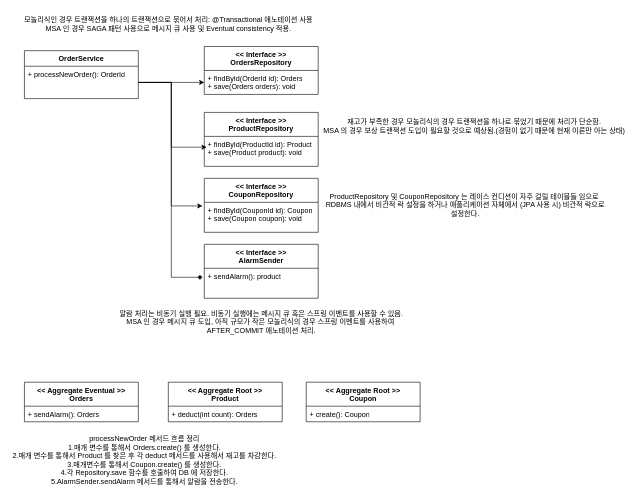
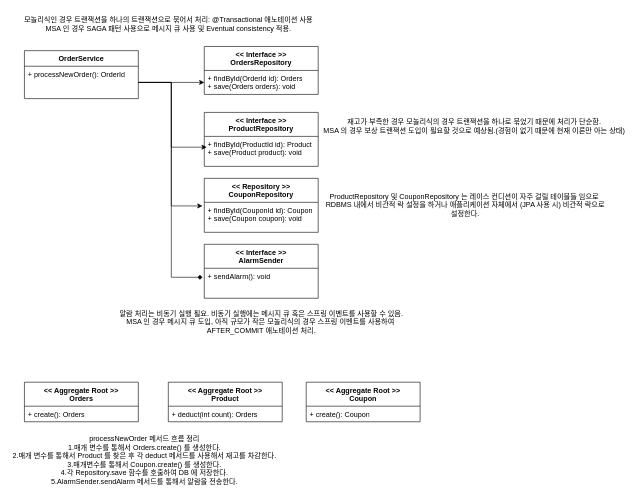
node "<< Interface >> CouponRepository": label "<< Interface >> CouponRepository" -> "<< Repository >> CouponRepository"
node "+ sendAlarm(): product": label "+ sendAlarm(): product" -> "+ sendAlarm(): void"
node "<< Aggregate Eventual >> Orders": label "<< Aggregate Eventual >> Orders" -> "<< Aggregate Root >> Orders"
node "+ sendAlarm(): Orders": label "+ sendAlarm(): Orders" -> "+ create(): Orders"
